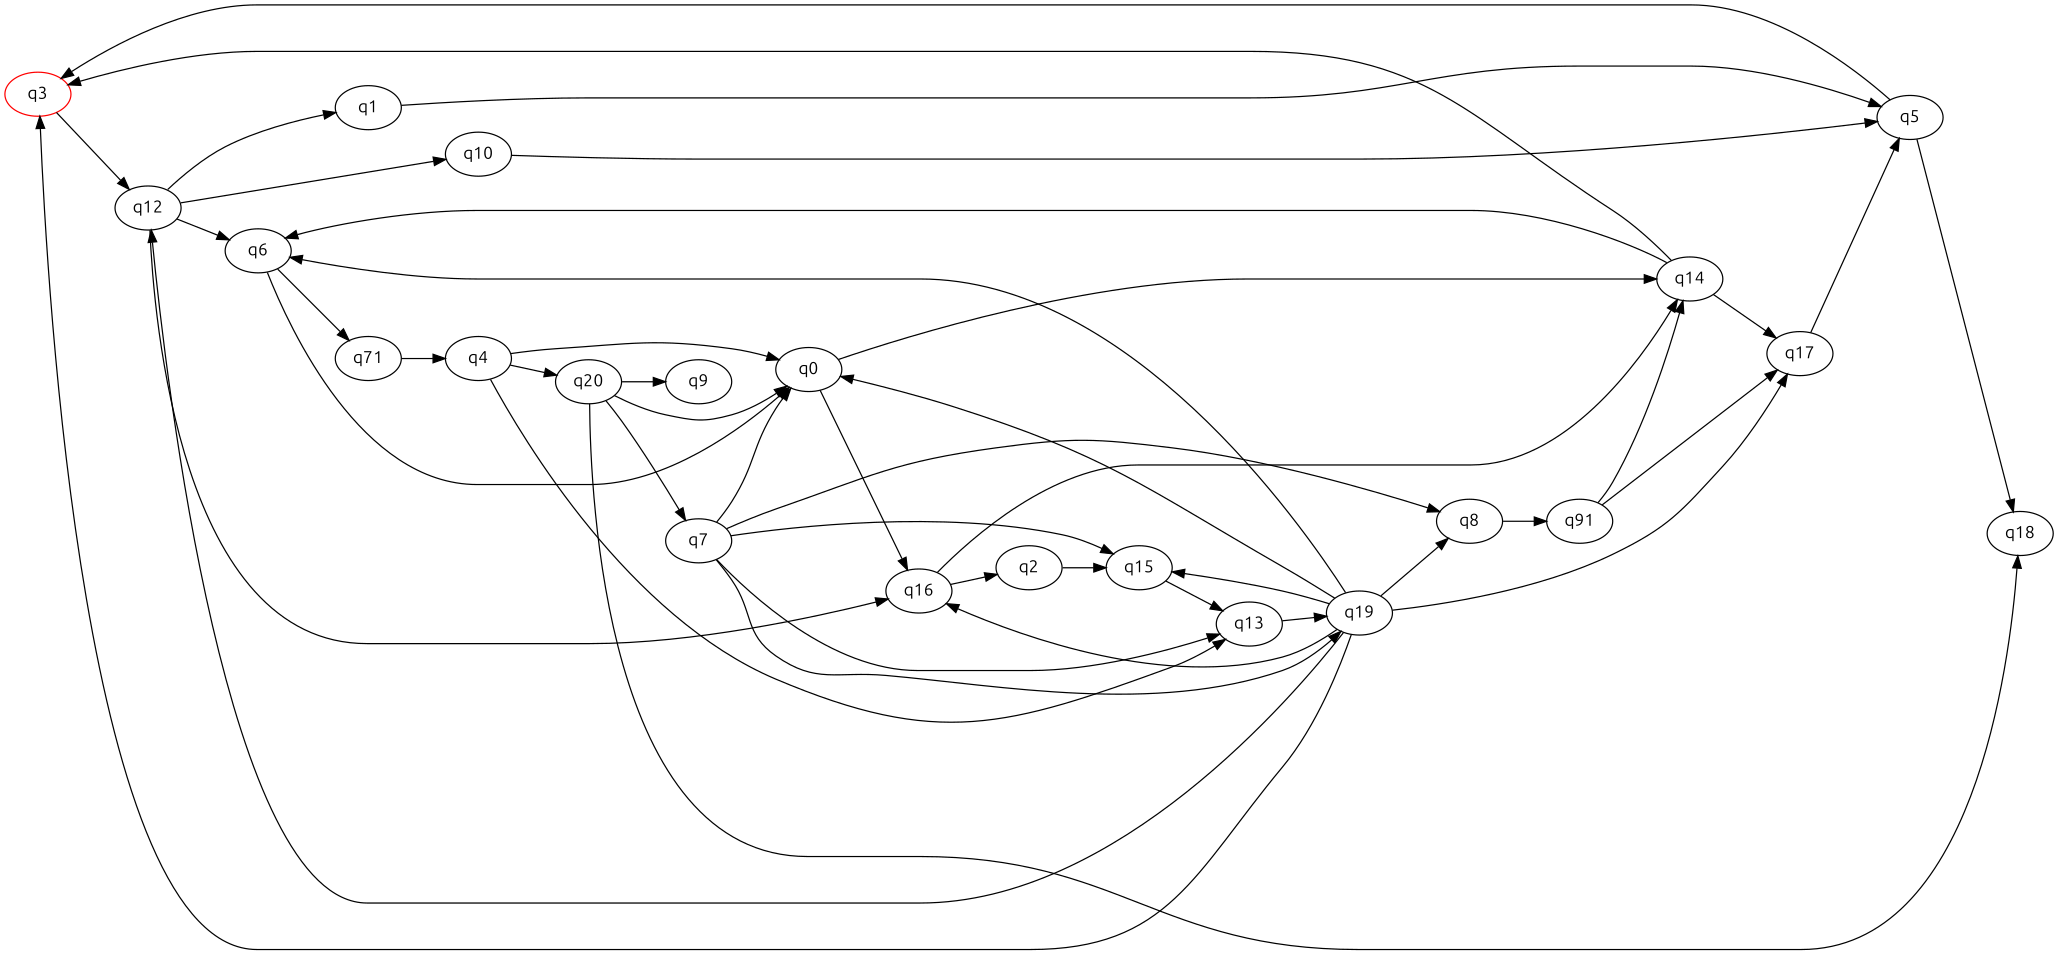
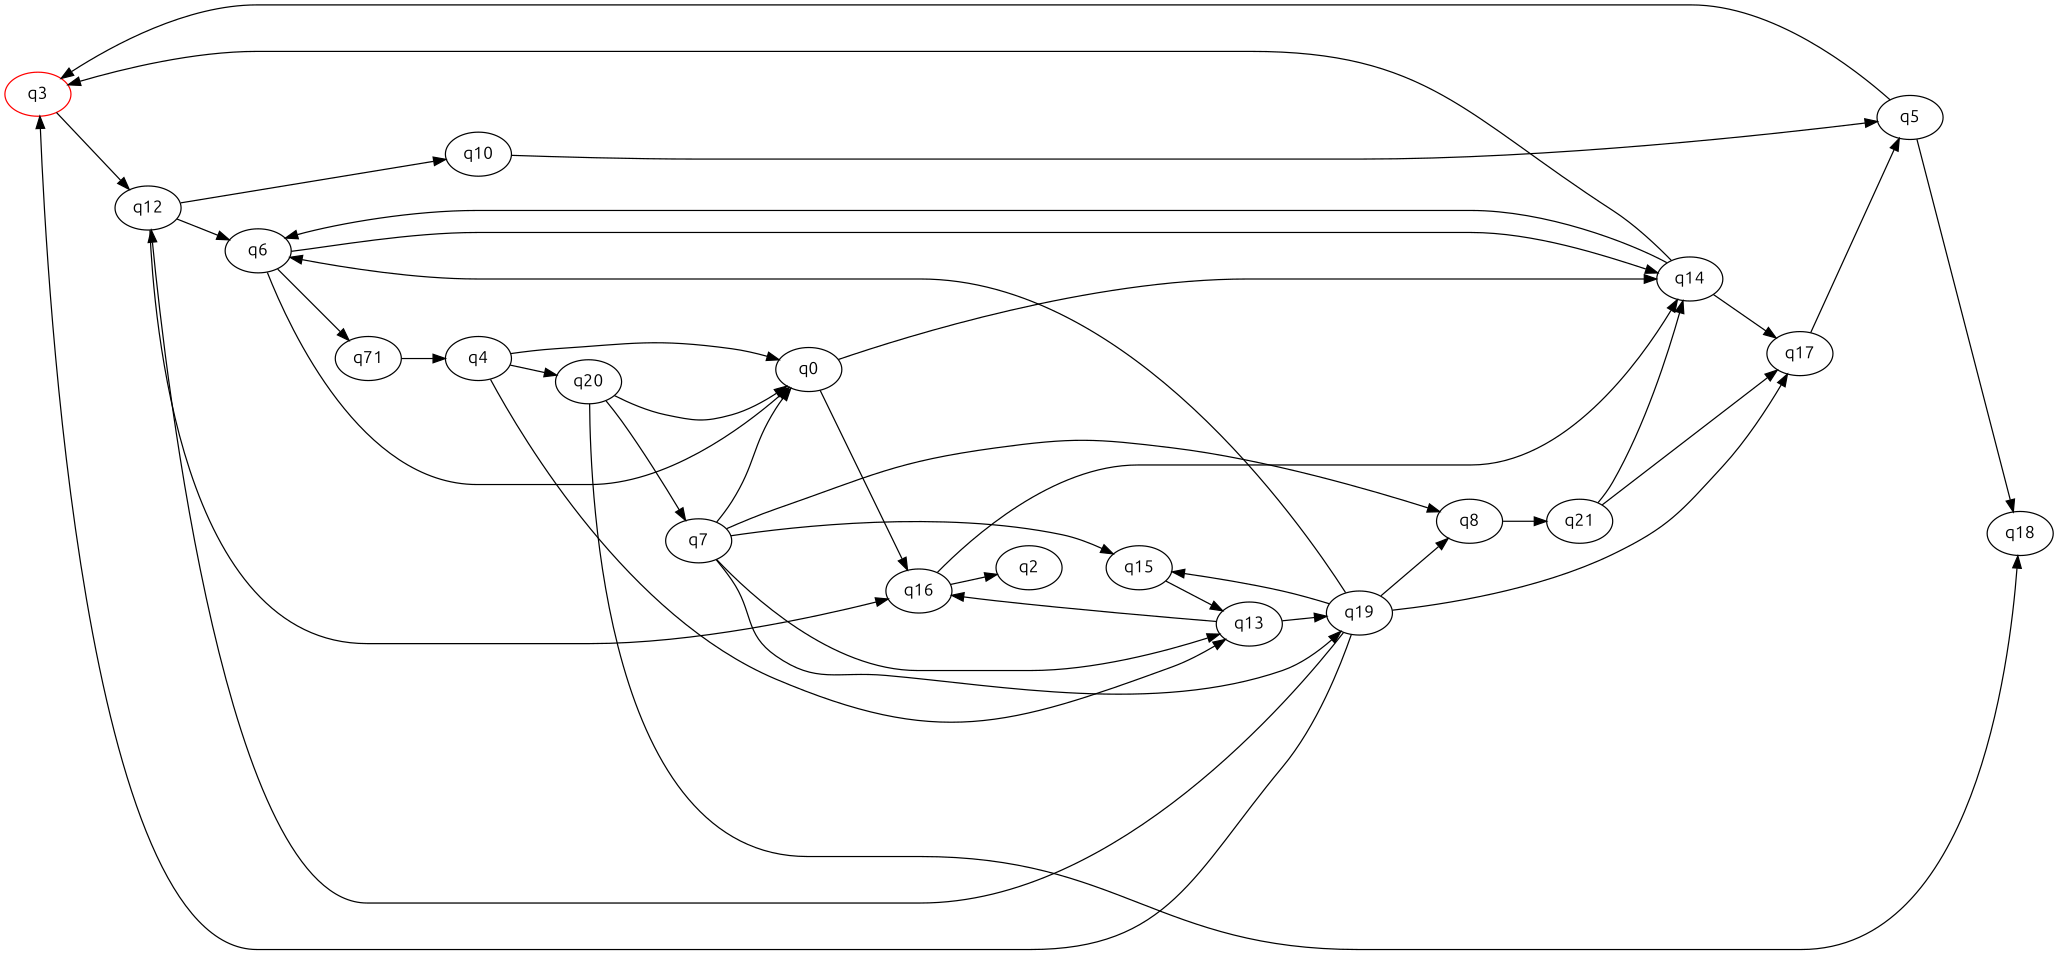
node "q1": removed
edge "q6" -> "q14": added
node "q9": removed
edge "q19" -> "q0": removed
node "q91": label "q91" -> "q21"
edge "q2" -> "q15": removed
edge "q19" -> "q16": now "q13" -> "q16"
